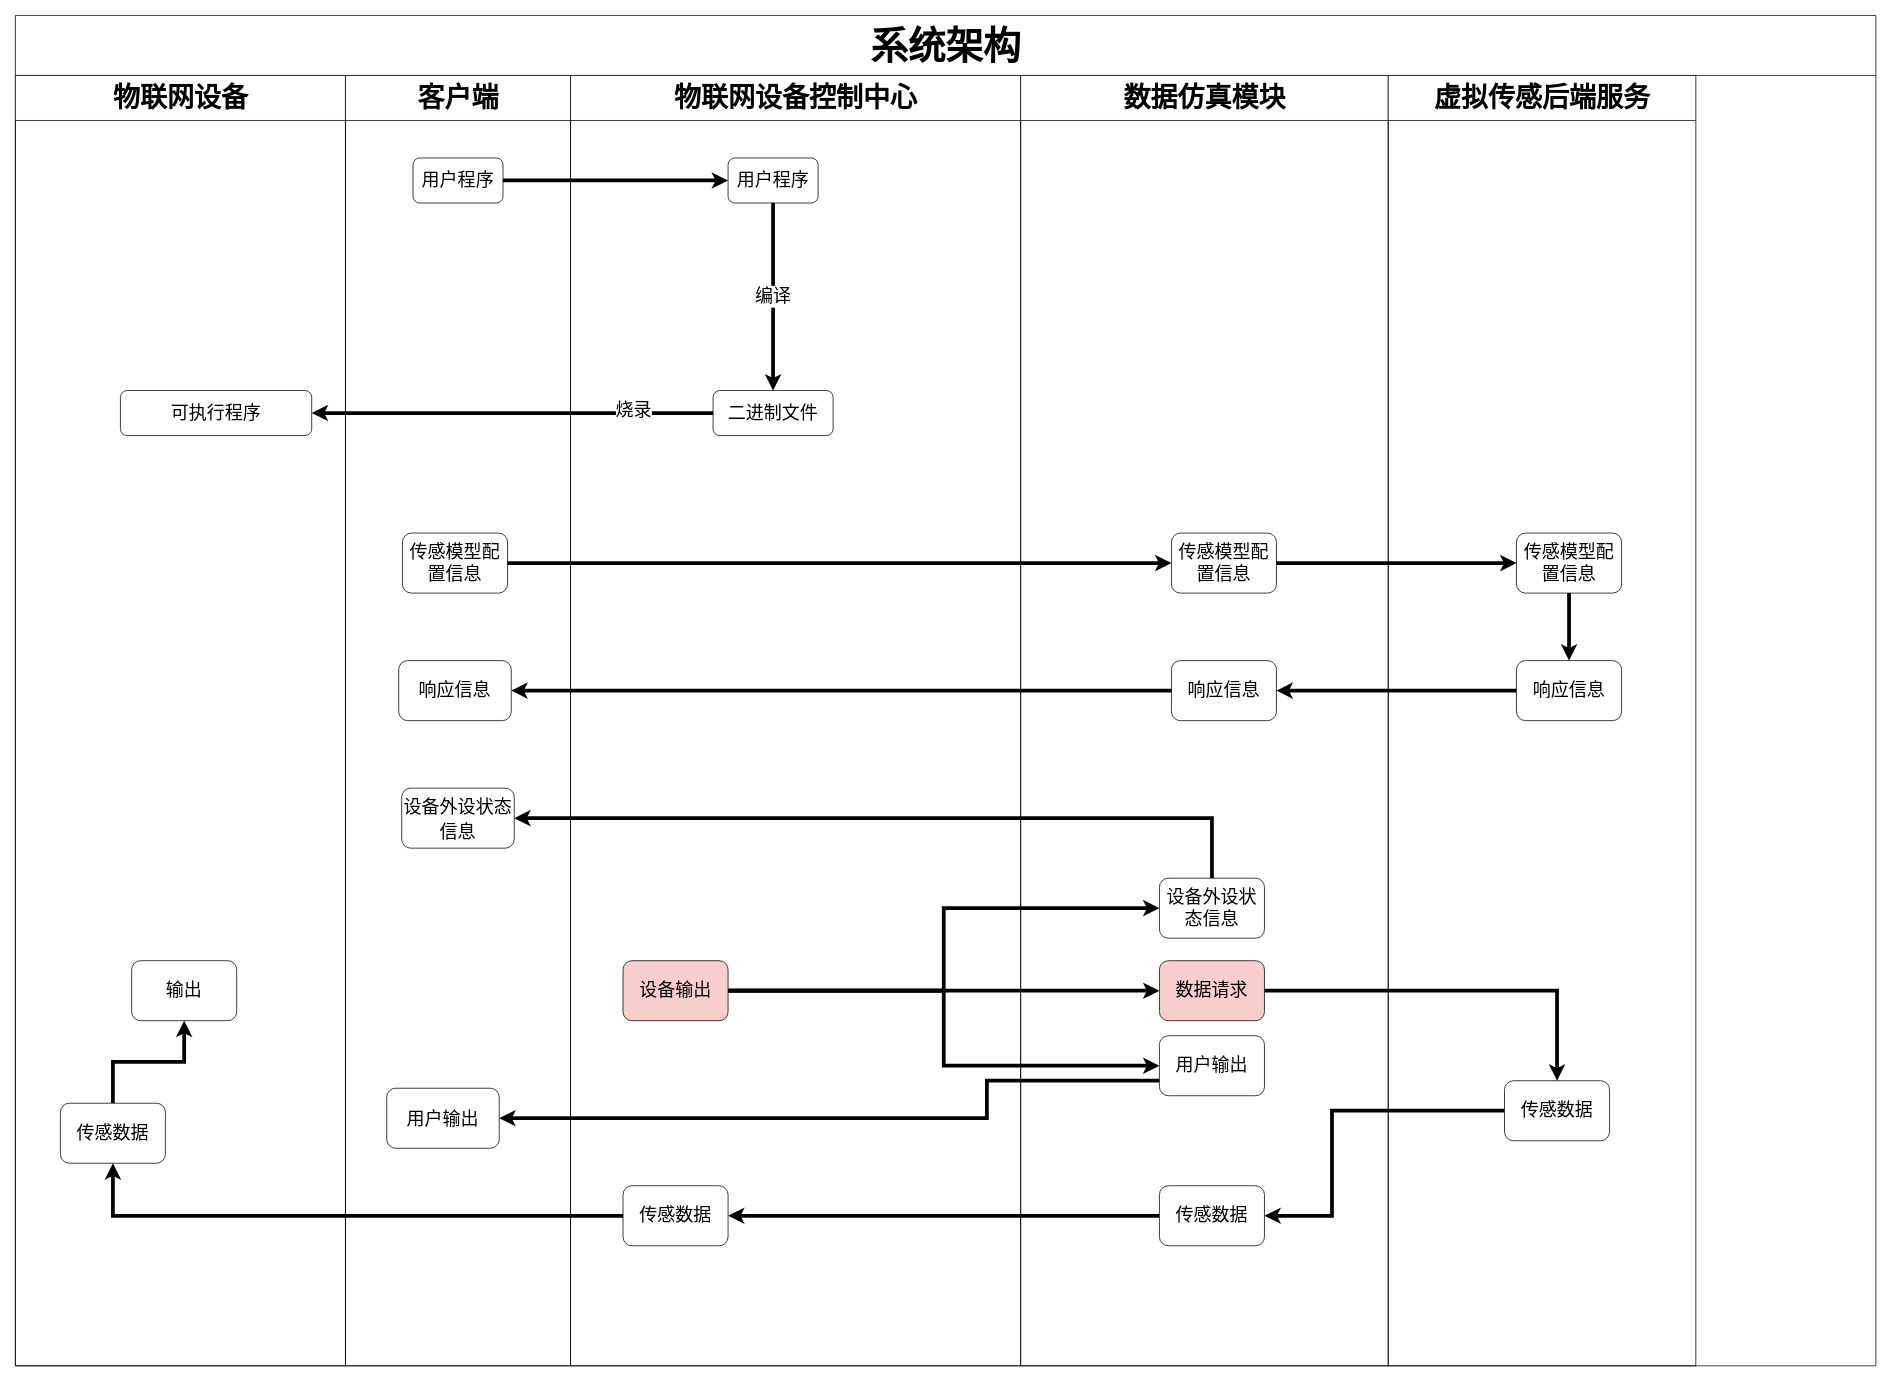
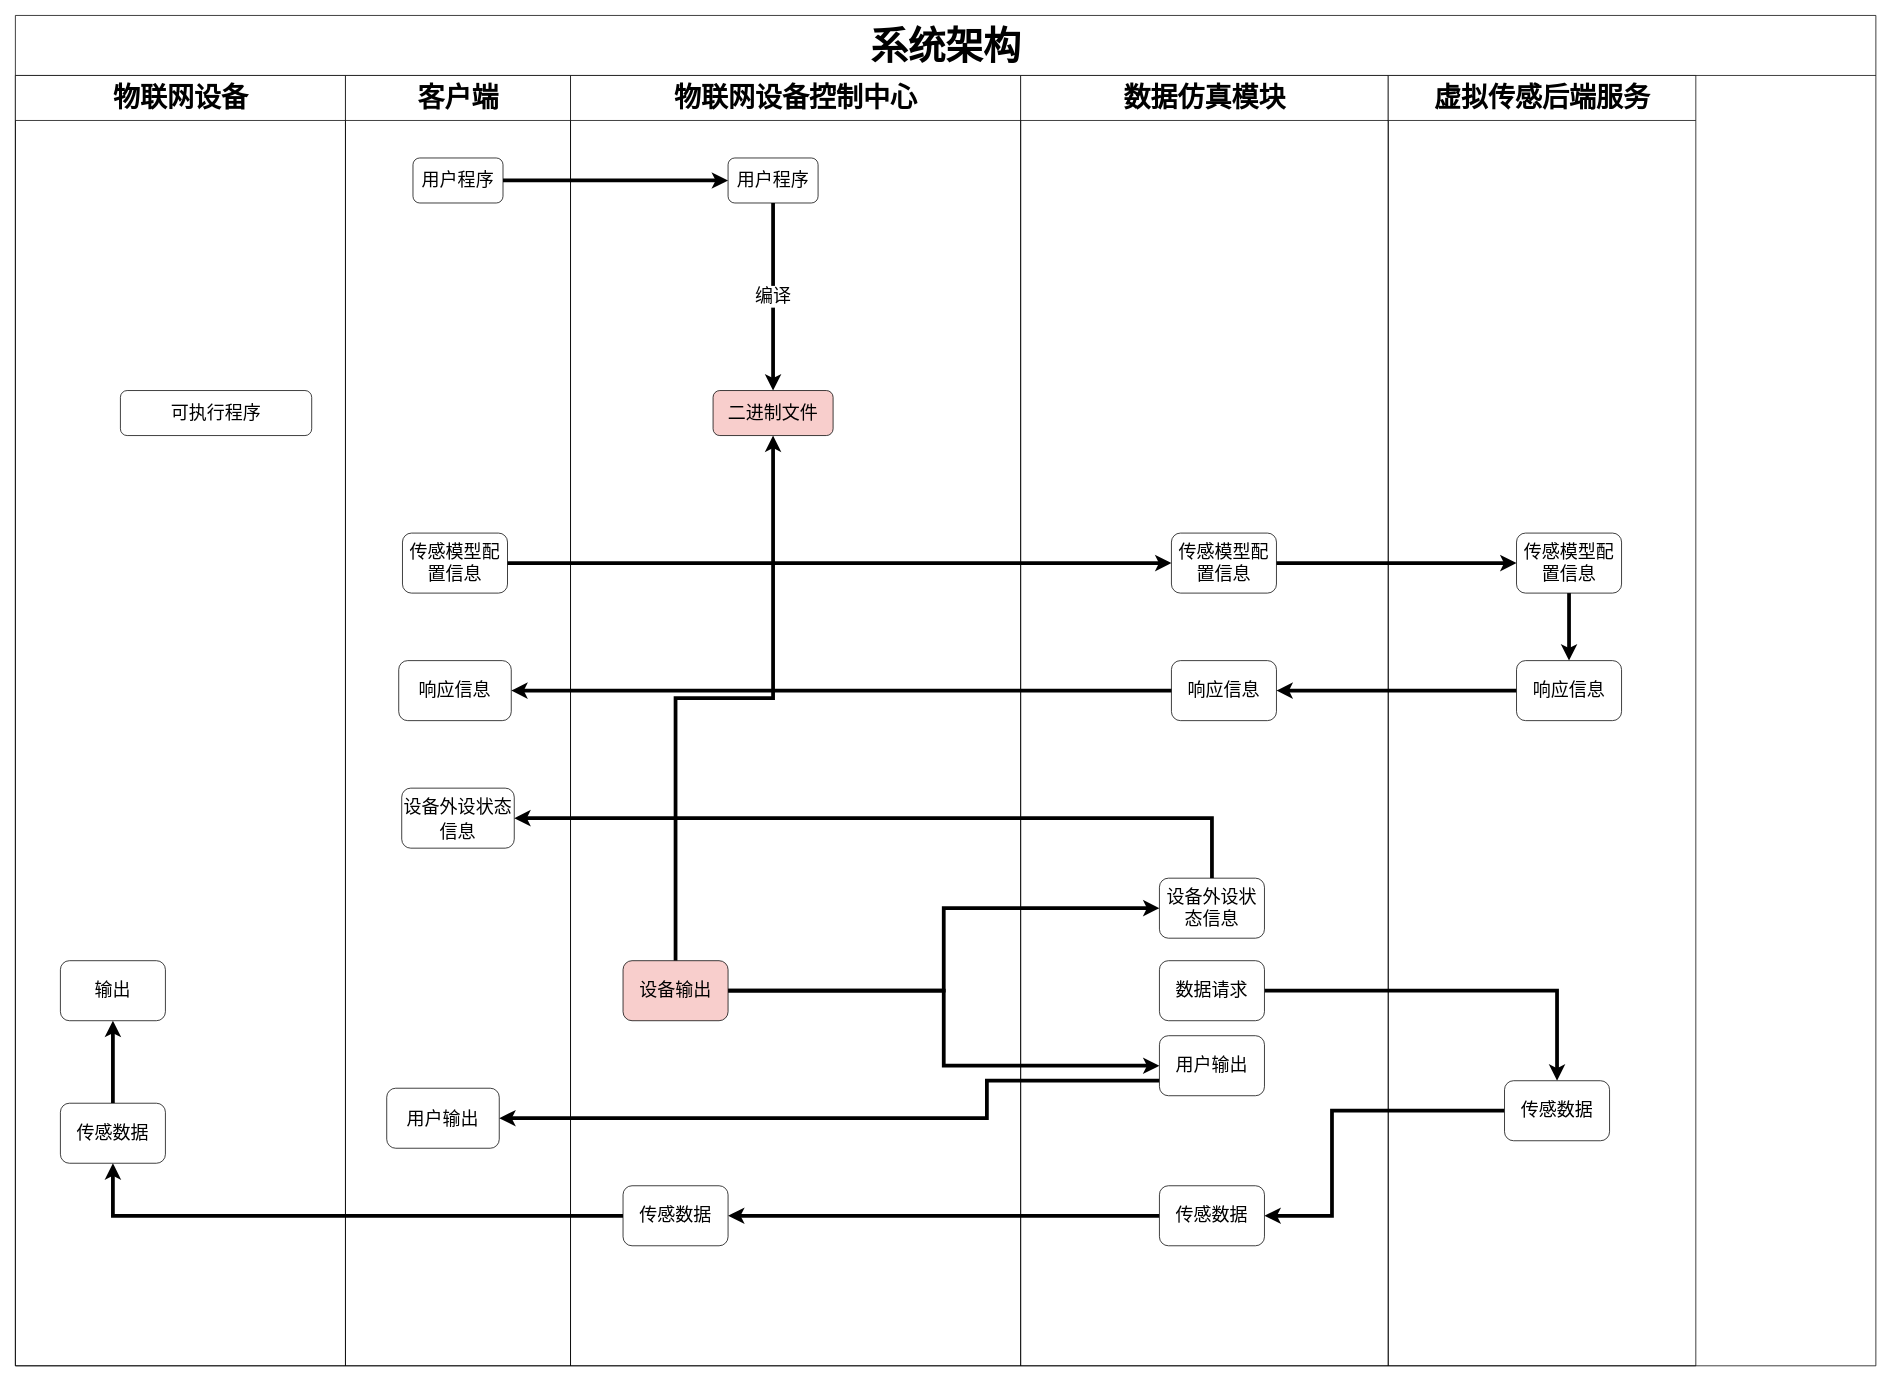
edge "二进制文件" -> "可执行程序": removed, label "烧录"
node "二进制文件": fillcolor #ffffff -> #f8cecc
node "输出": moved (184, 990) -> (113, 990)
edge "设备输出" -> "数据请求": now "设备输出" -> "二进制文件"
node "数据请求": fillcolor #f8cecc -> #ffffff
